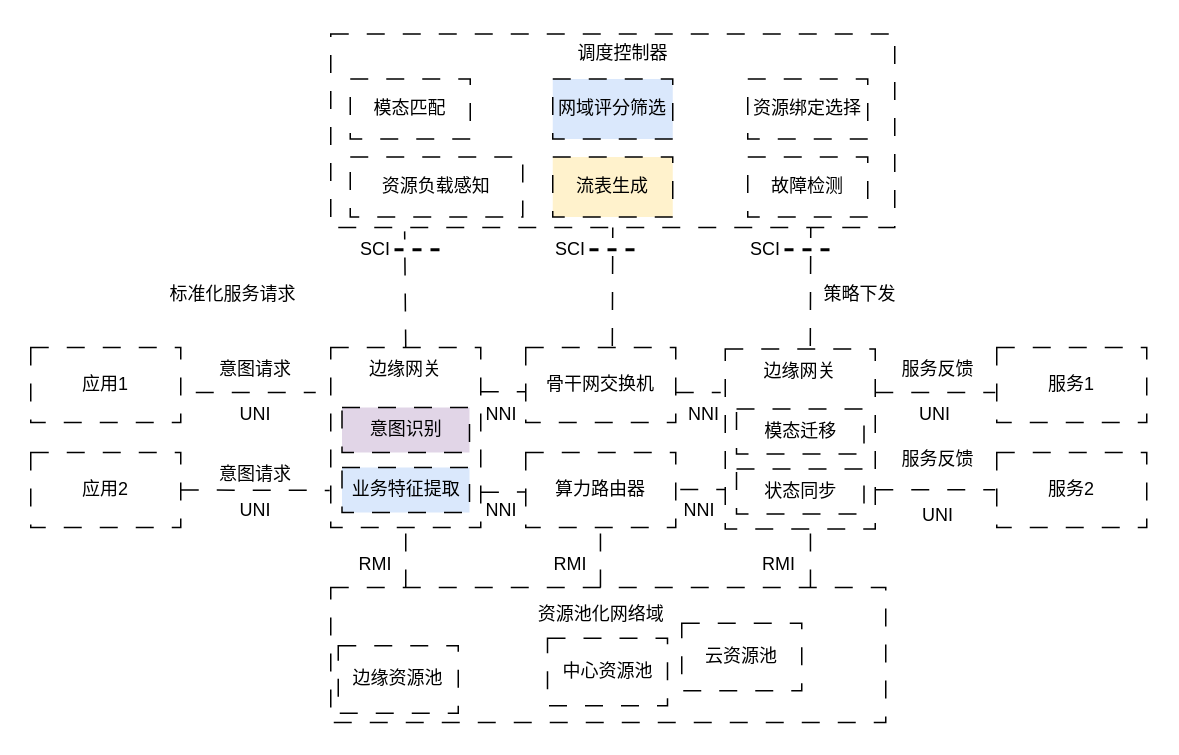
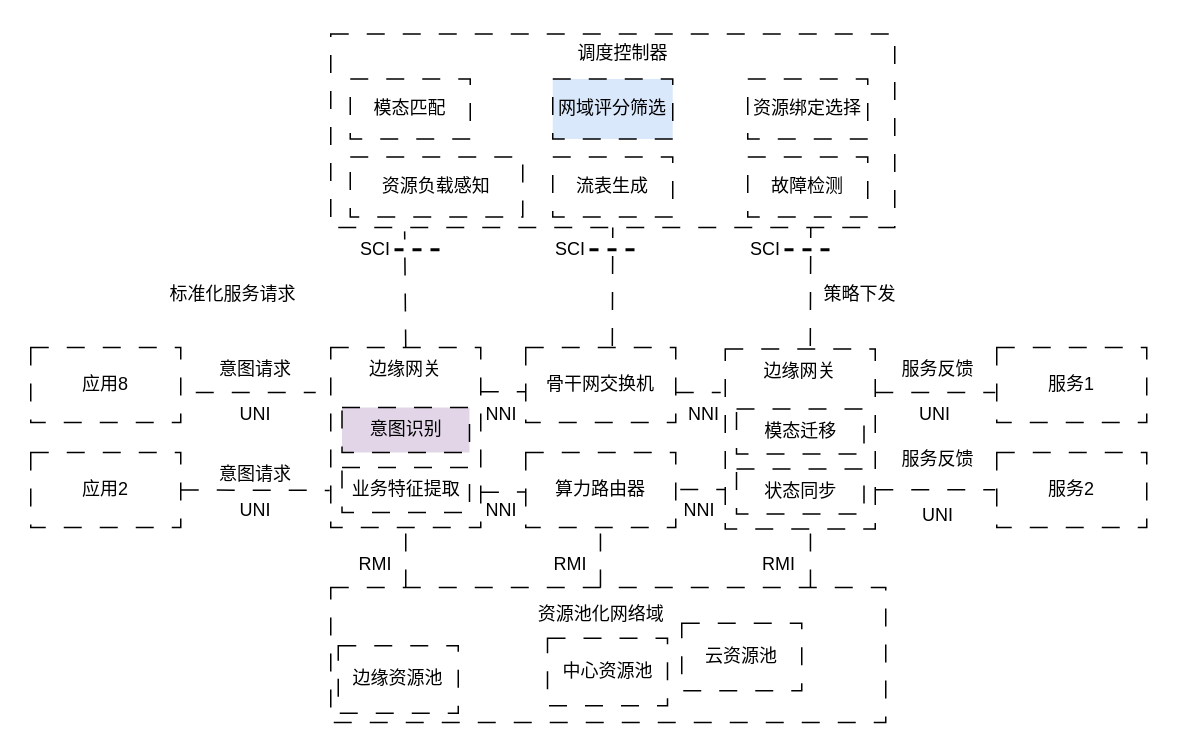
node "流表生成": fillcolor #fff2cc -> #ffffff
node "应用1": label "应用1" -> "应用8"
node "业务特征提取": fillcolor #dae8fc -> #ffffff
